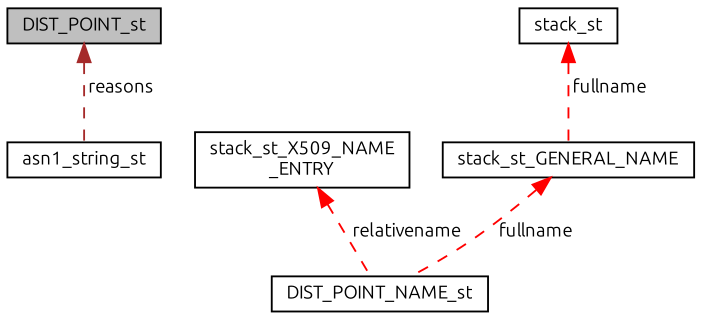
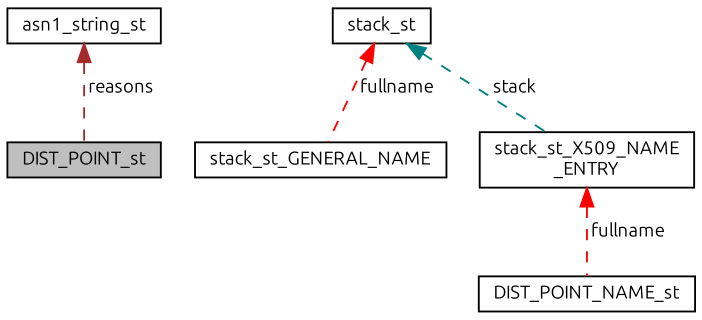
edge "stack_st_X509_NAME _ENTRY" -> "stack_st": added, label "stack"
edge "asn1_string_st" -> "DIST_POINT_st": reversed
edge "DIST_POINT_NAME_st" -> "stack_st_X509_NAME _ENTRY": label " relativename" -> " fullname"
edge "DIST_POINT_NAME_st" -> "stack_st_GENERAL_NAME": removed, label "fullname"
